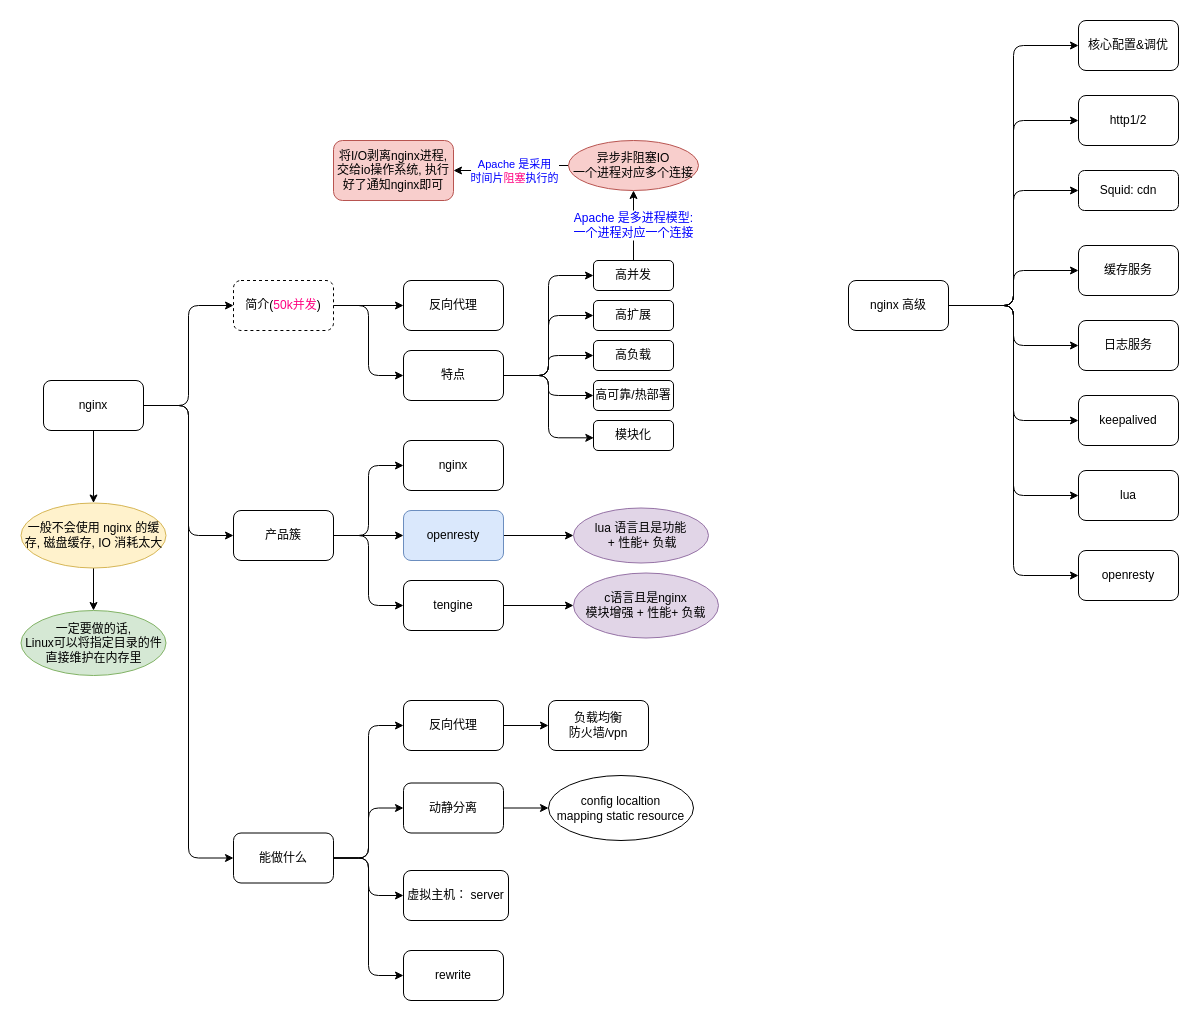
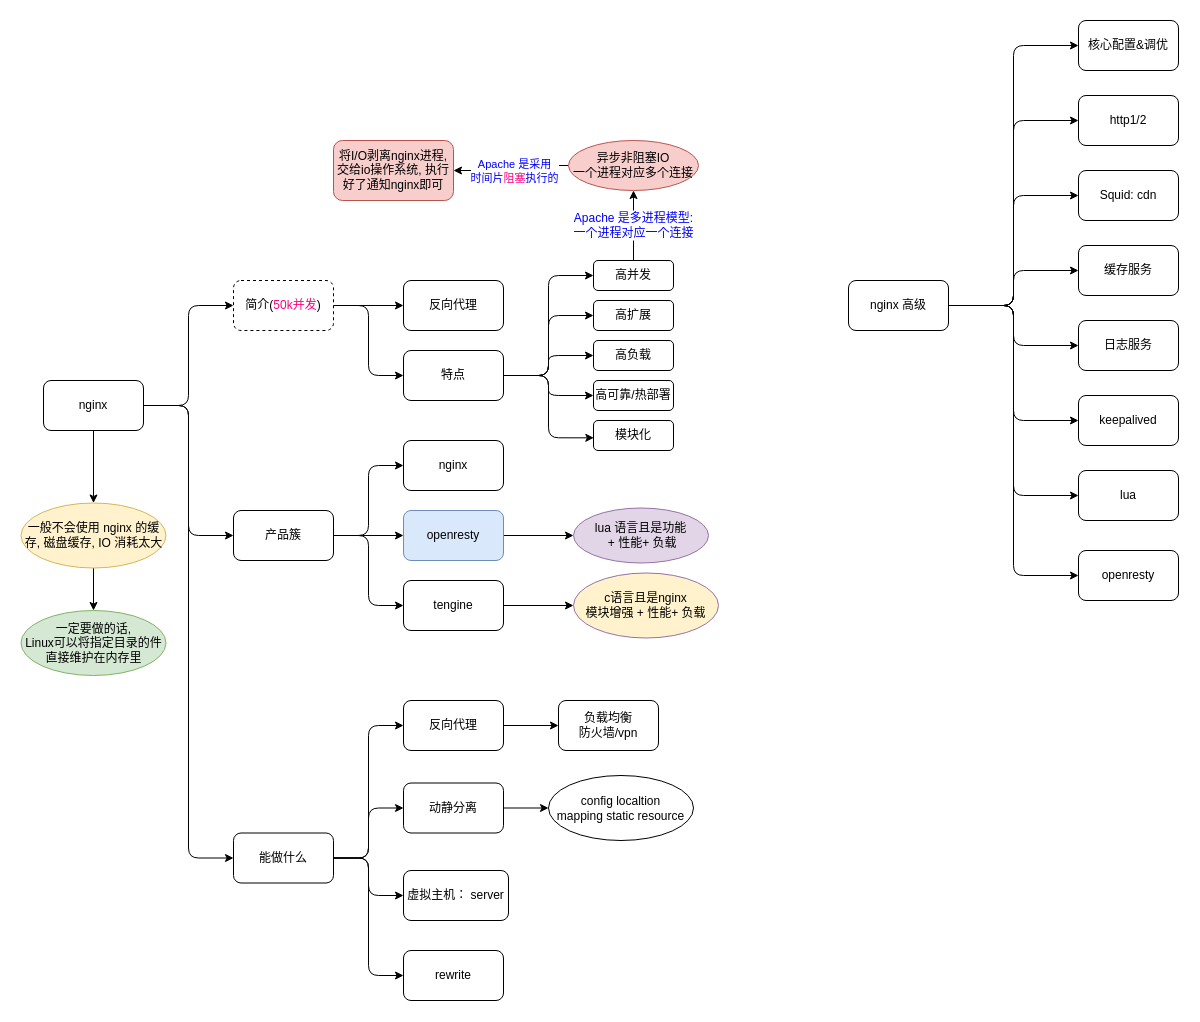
node "Squid: cdn": size 100x40 -> 100x50
node "c语言且是nginx 模块增强 + 性能+ 负载": fillcolor #e1d5e7 -> #fff2cc
node "负载均衡 防火墙/vpn": moved (599, 726) -> (609, 726)
